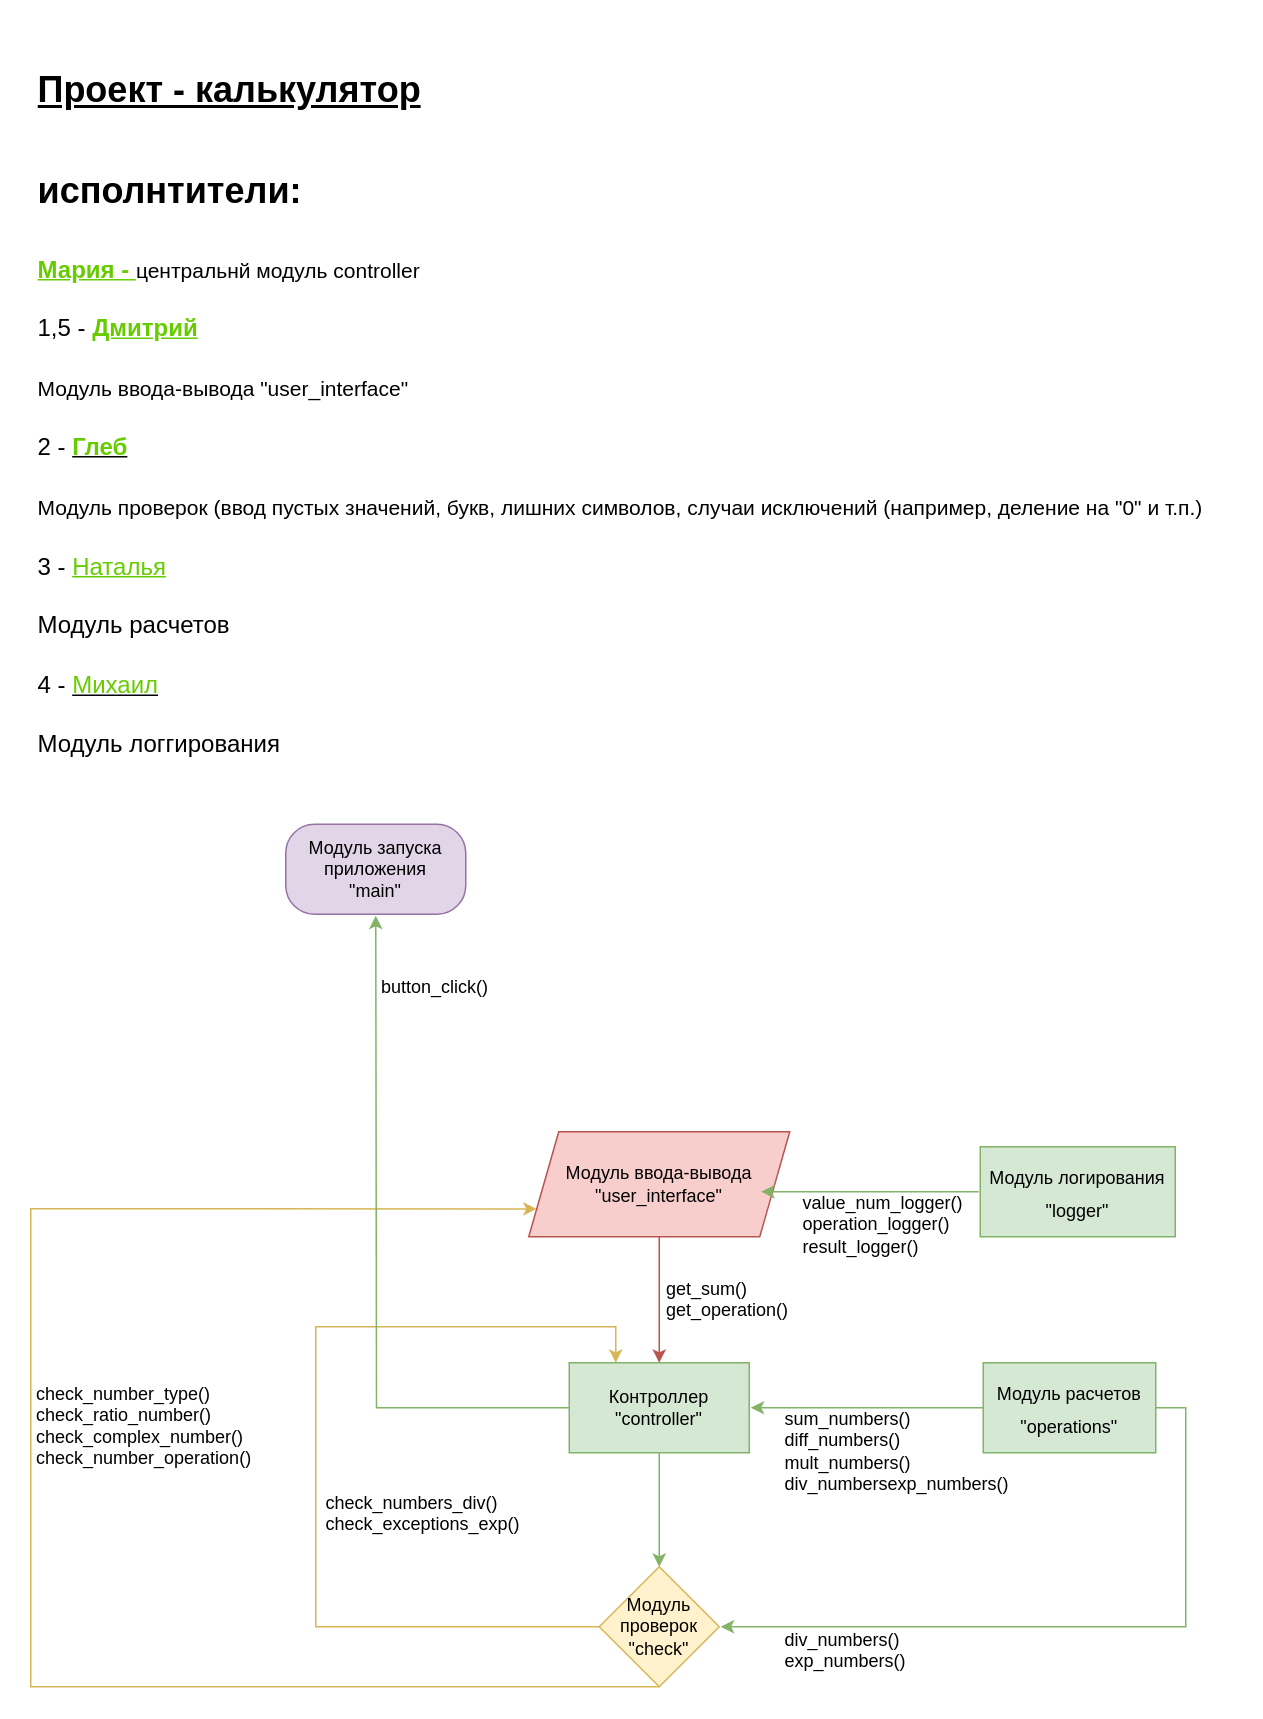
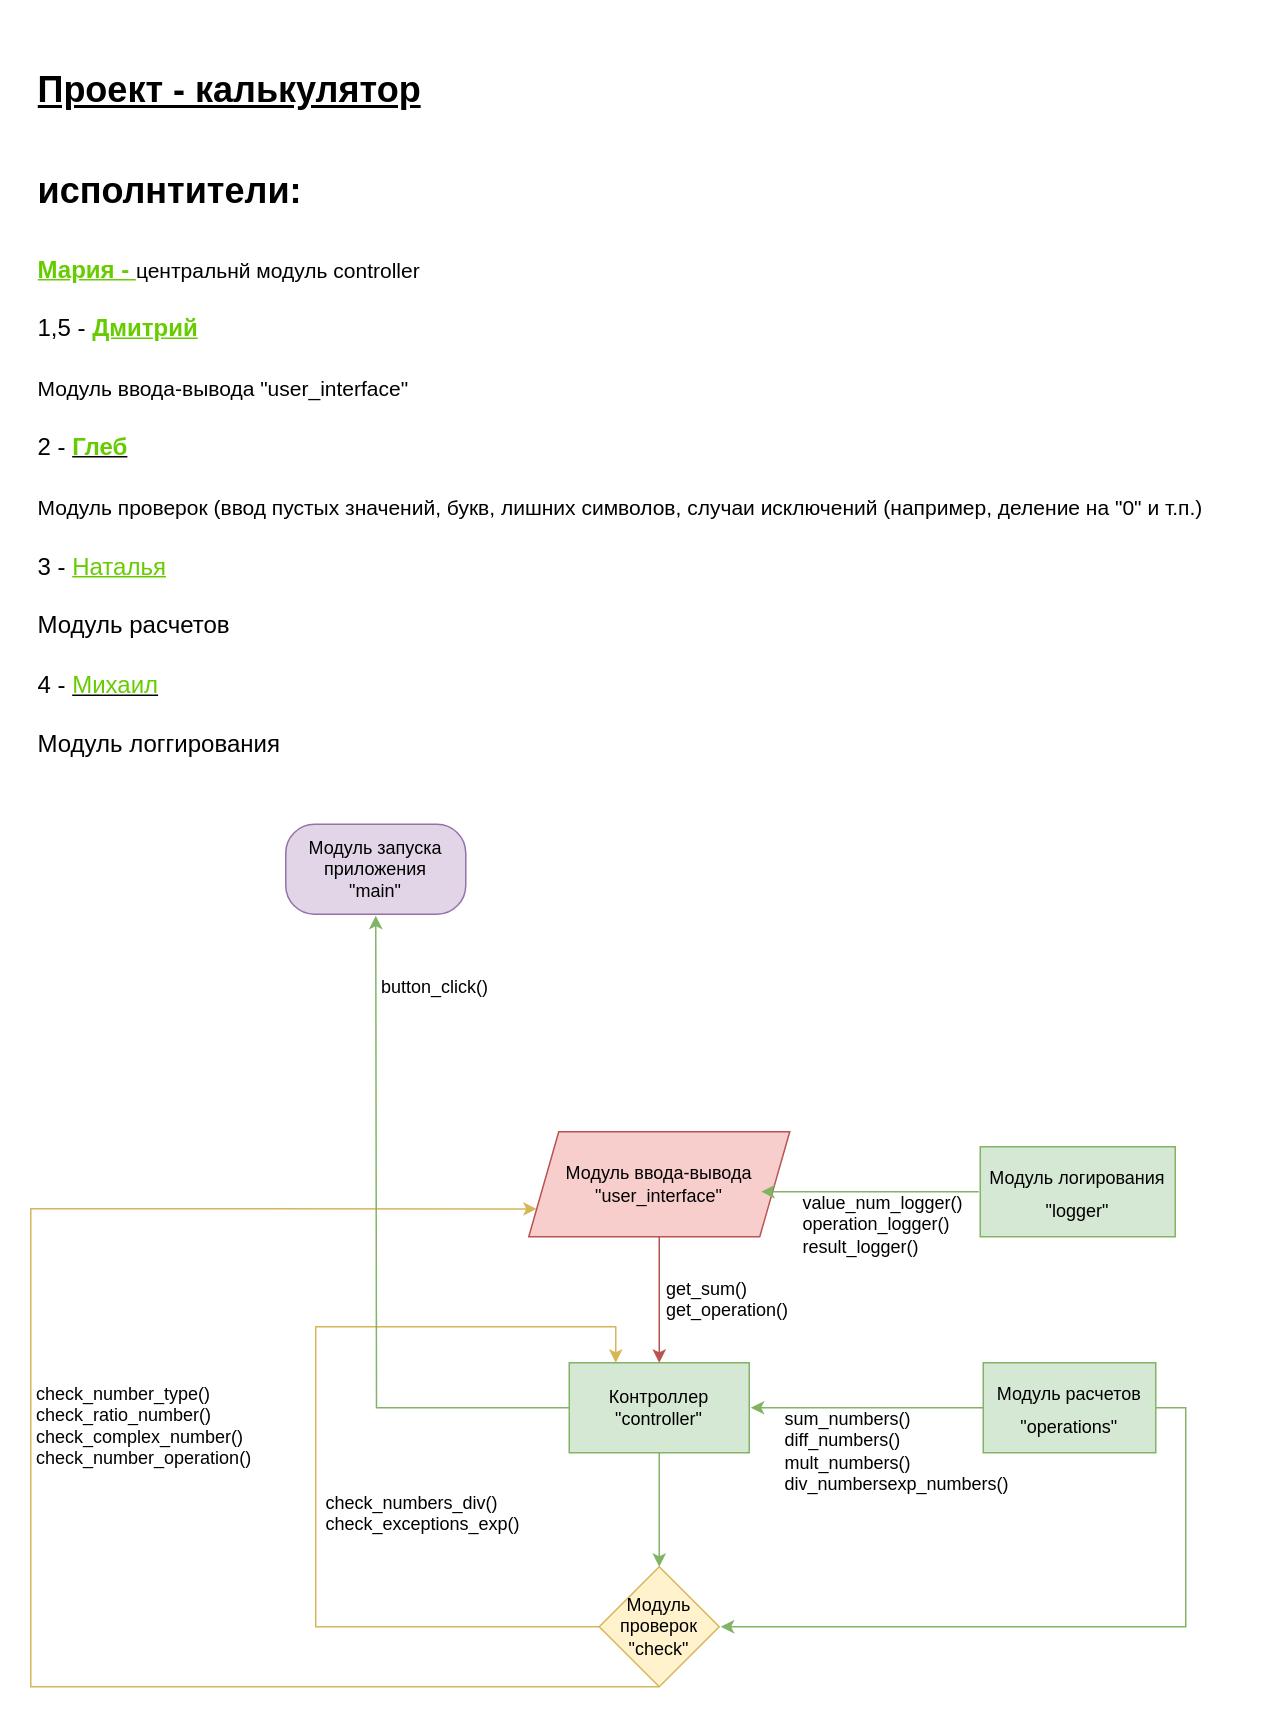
node "div_numbers() exp_numbers()": removed
